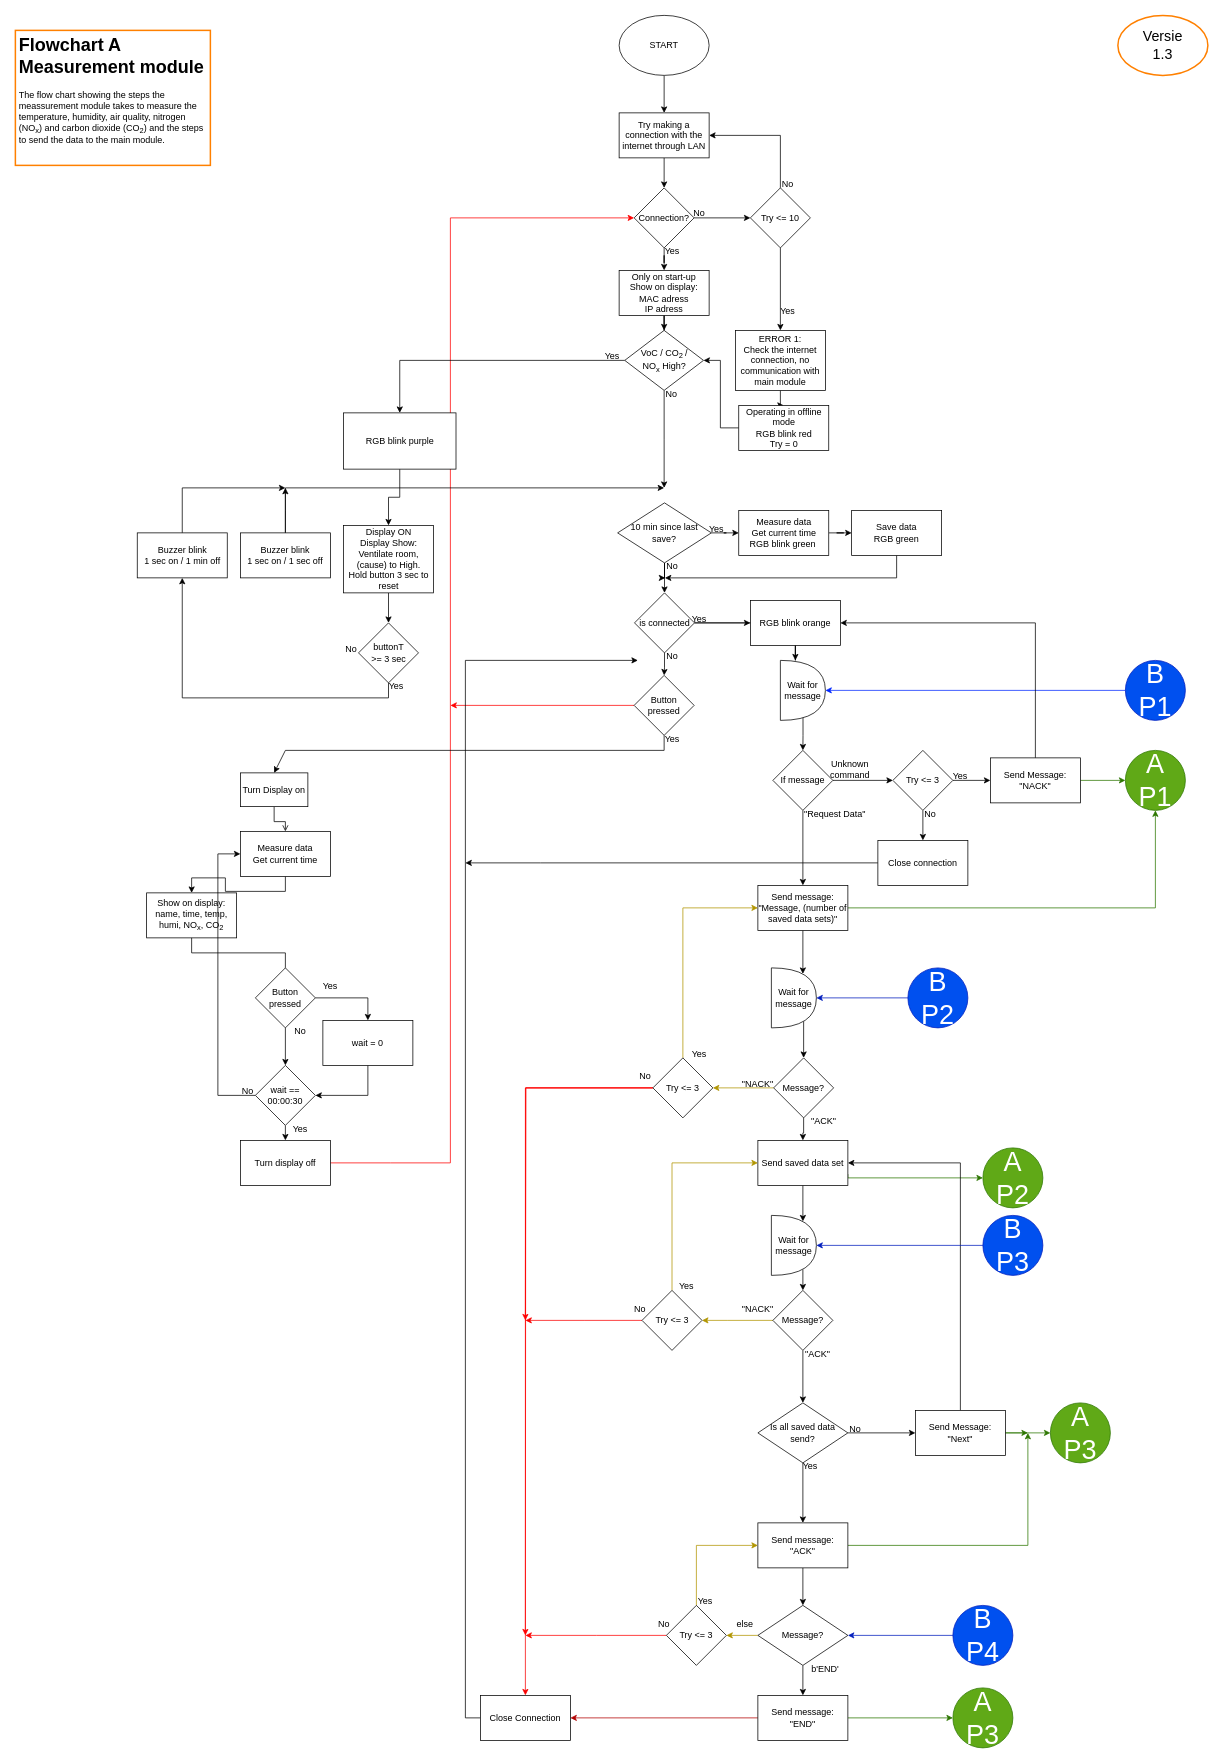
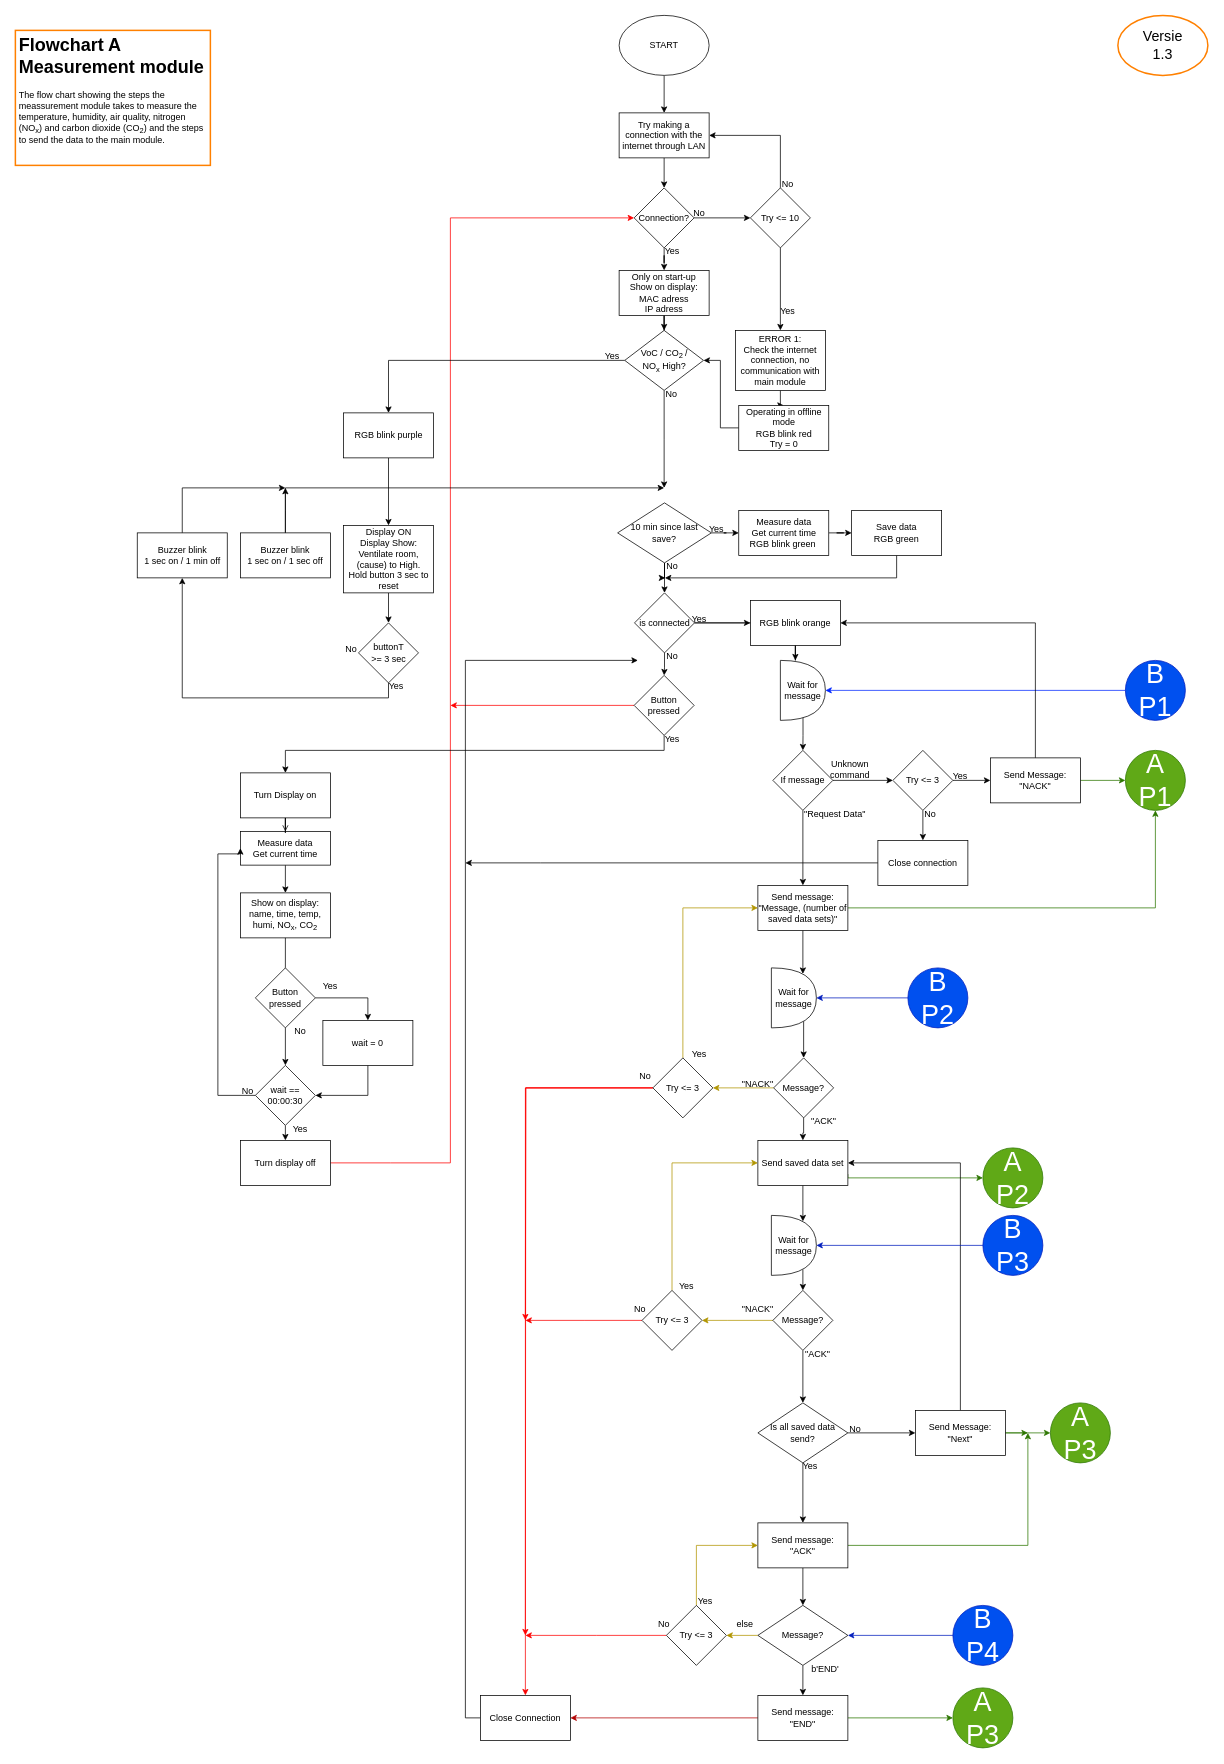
node "RGB blink purple": size 113x56 -> 90x45
node "Turn Display on": size 68x34 -> 90x45
node "Measure data Get current time": size 90x45 -> 90x34
node "Show on display: name, time, temp, humi, NOx, CO2": moved (192, 915) -> (285, 915)
